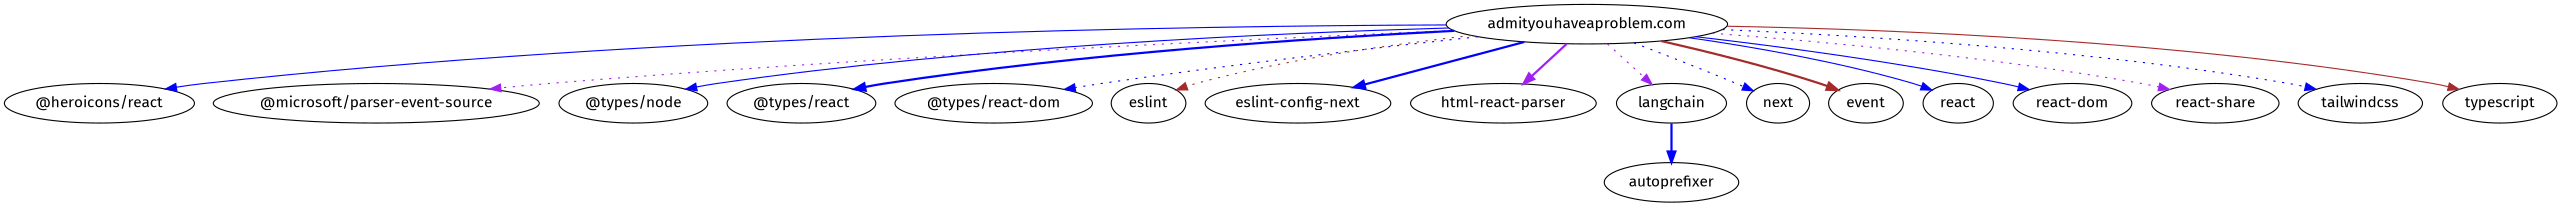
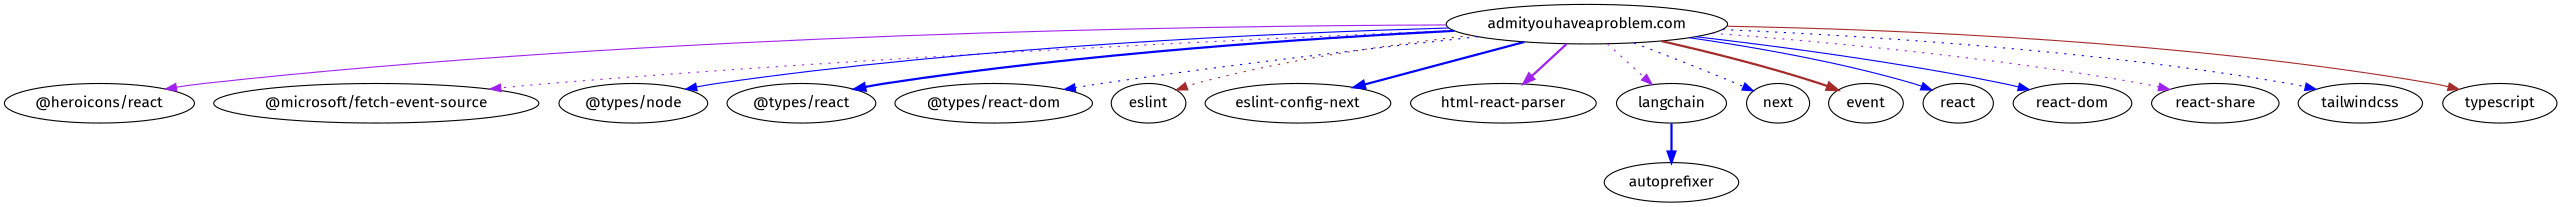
edge "admityouhaveaproblem.com" -> "@heroicons/react": color blue -> purple
node "@microsoft/parser-event-source": label "@microsoft/parser-event-source" -> "@microsoft/fetch-event-source"
